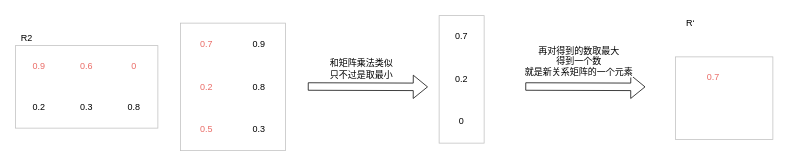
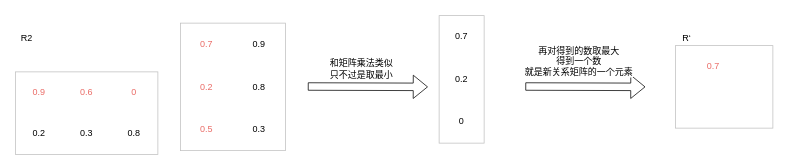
node "R‘": moved (690, 23) -> (687, 38)
node "0.9 0.6 0 0.2 0.3 0.8": moved (87, 87) -> (87, 113)
node "0.7": moved (724, 98) -> (724, 87)
